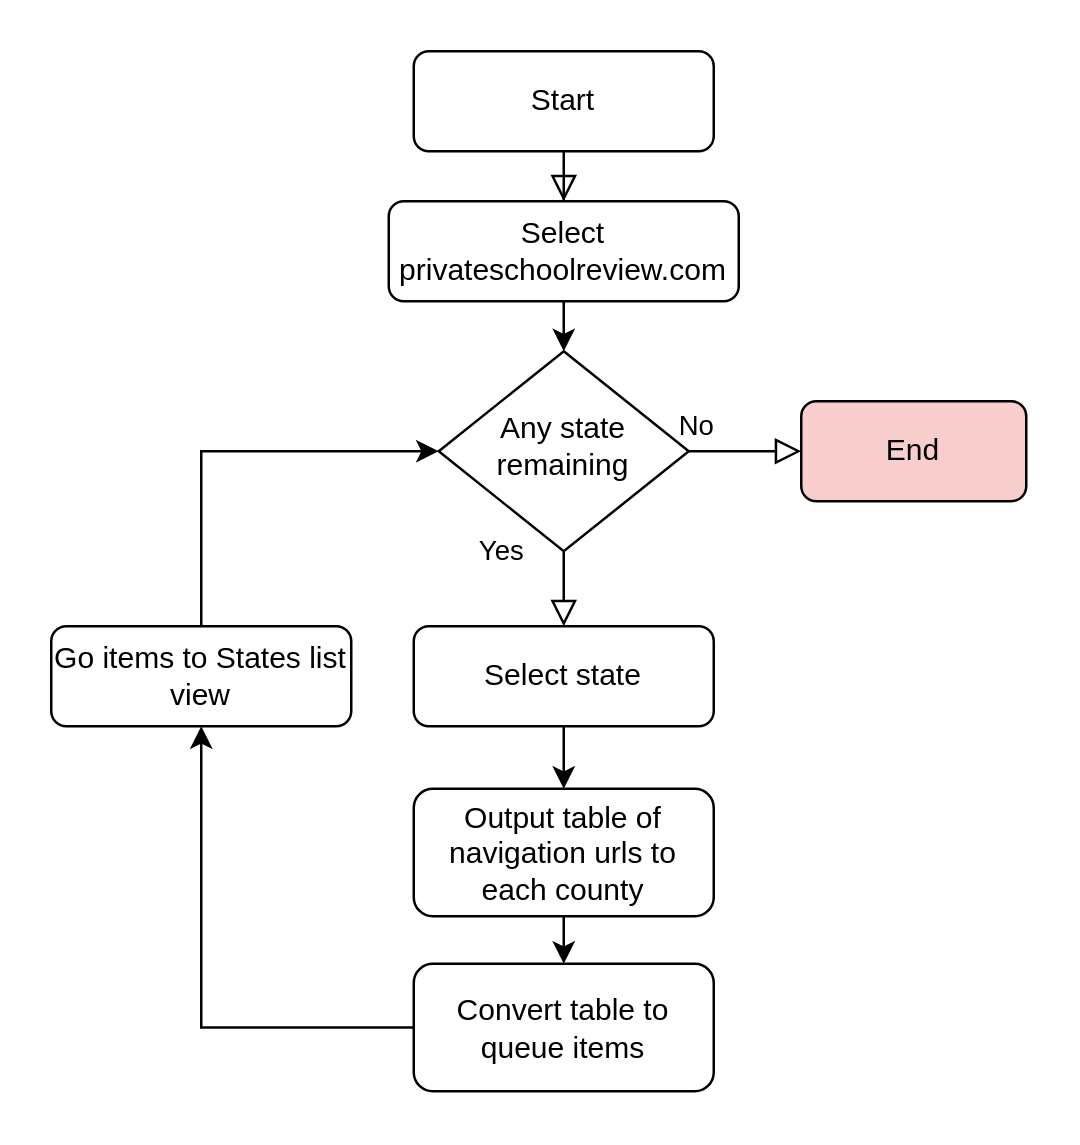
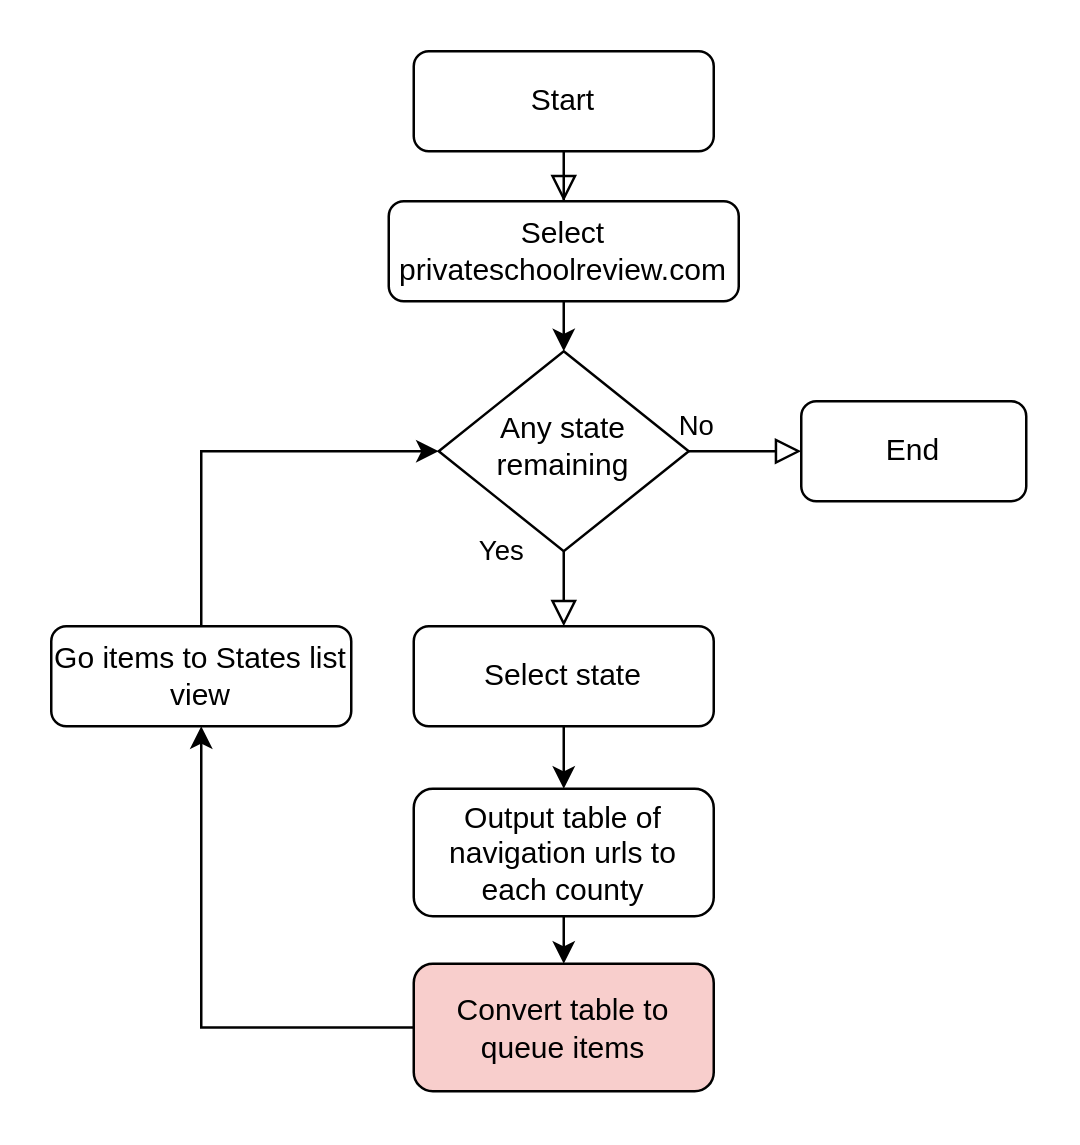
node "End": fillcolor #f8cecc -> #ffffff
node "Convert table to queue items": fillcolor #ffffff -> #f8cecc
